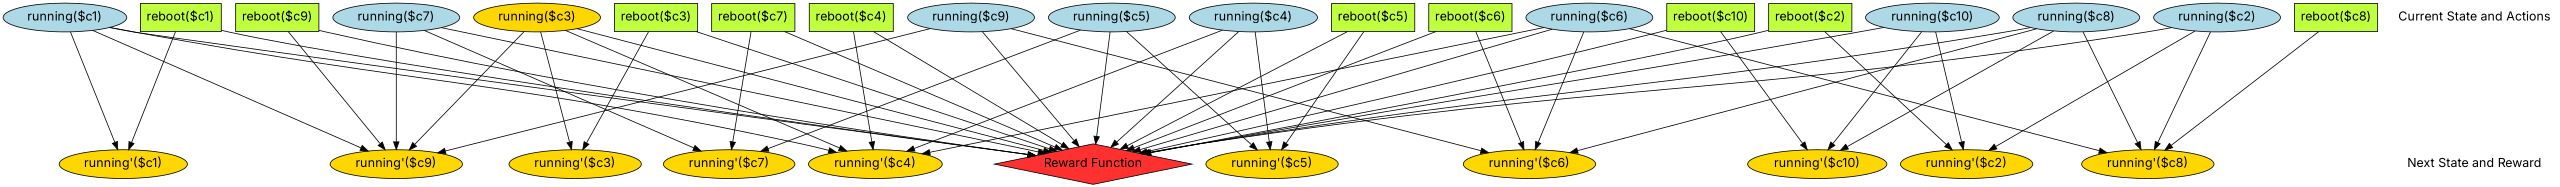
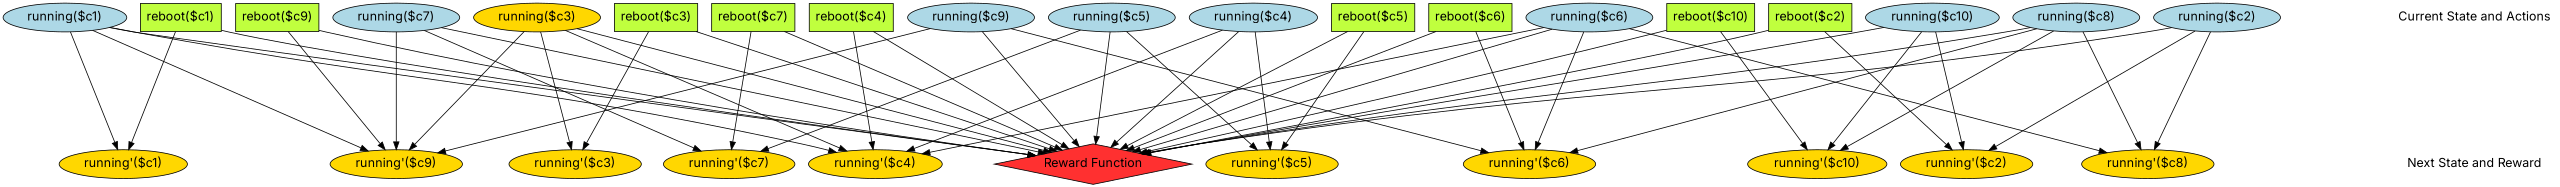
node "reboot($c8)": removed
